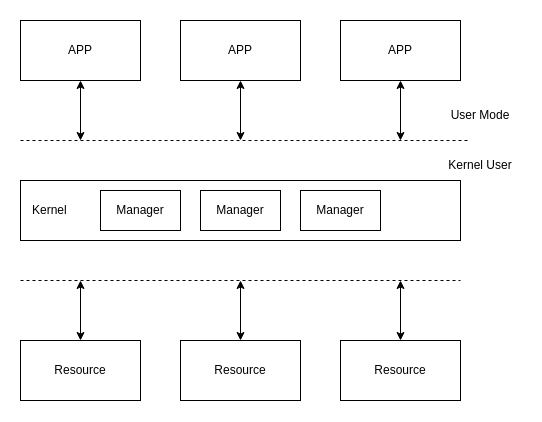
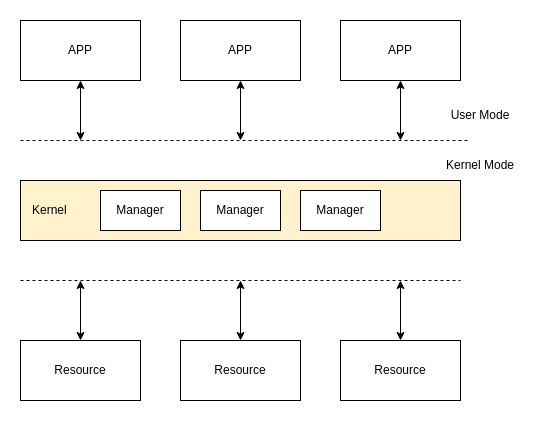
node "Kernel User": label "Kernel User" -> "Kernel Mode"
node "Kernel": fillcolor #ffffff -> #fff2cc
